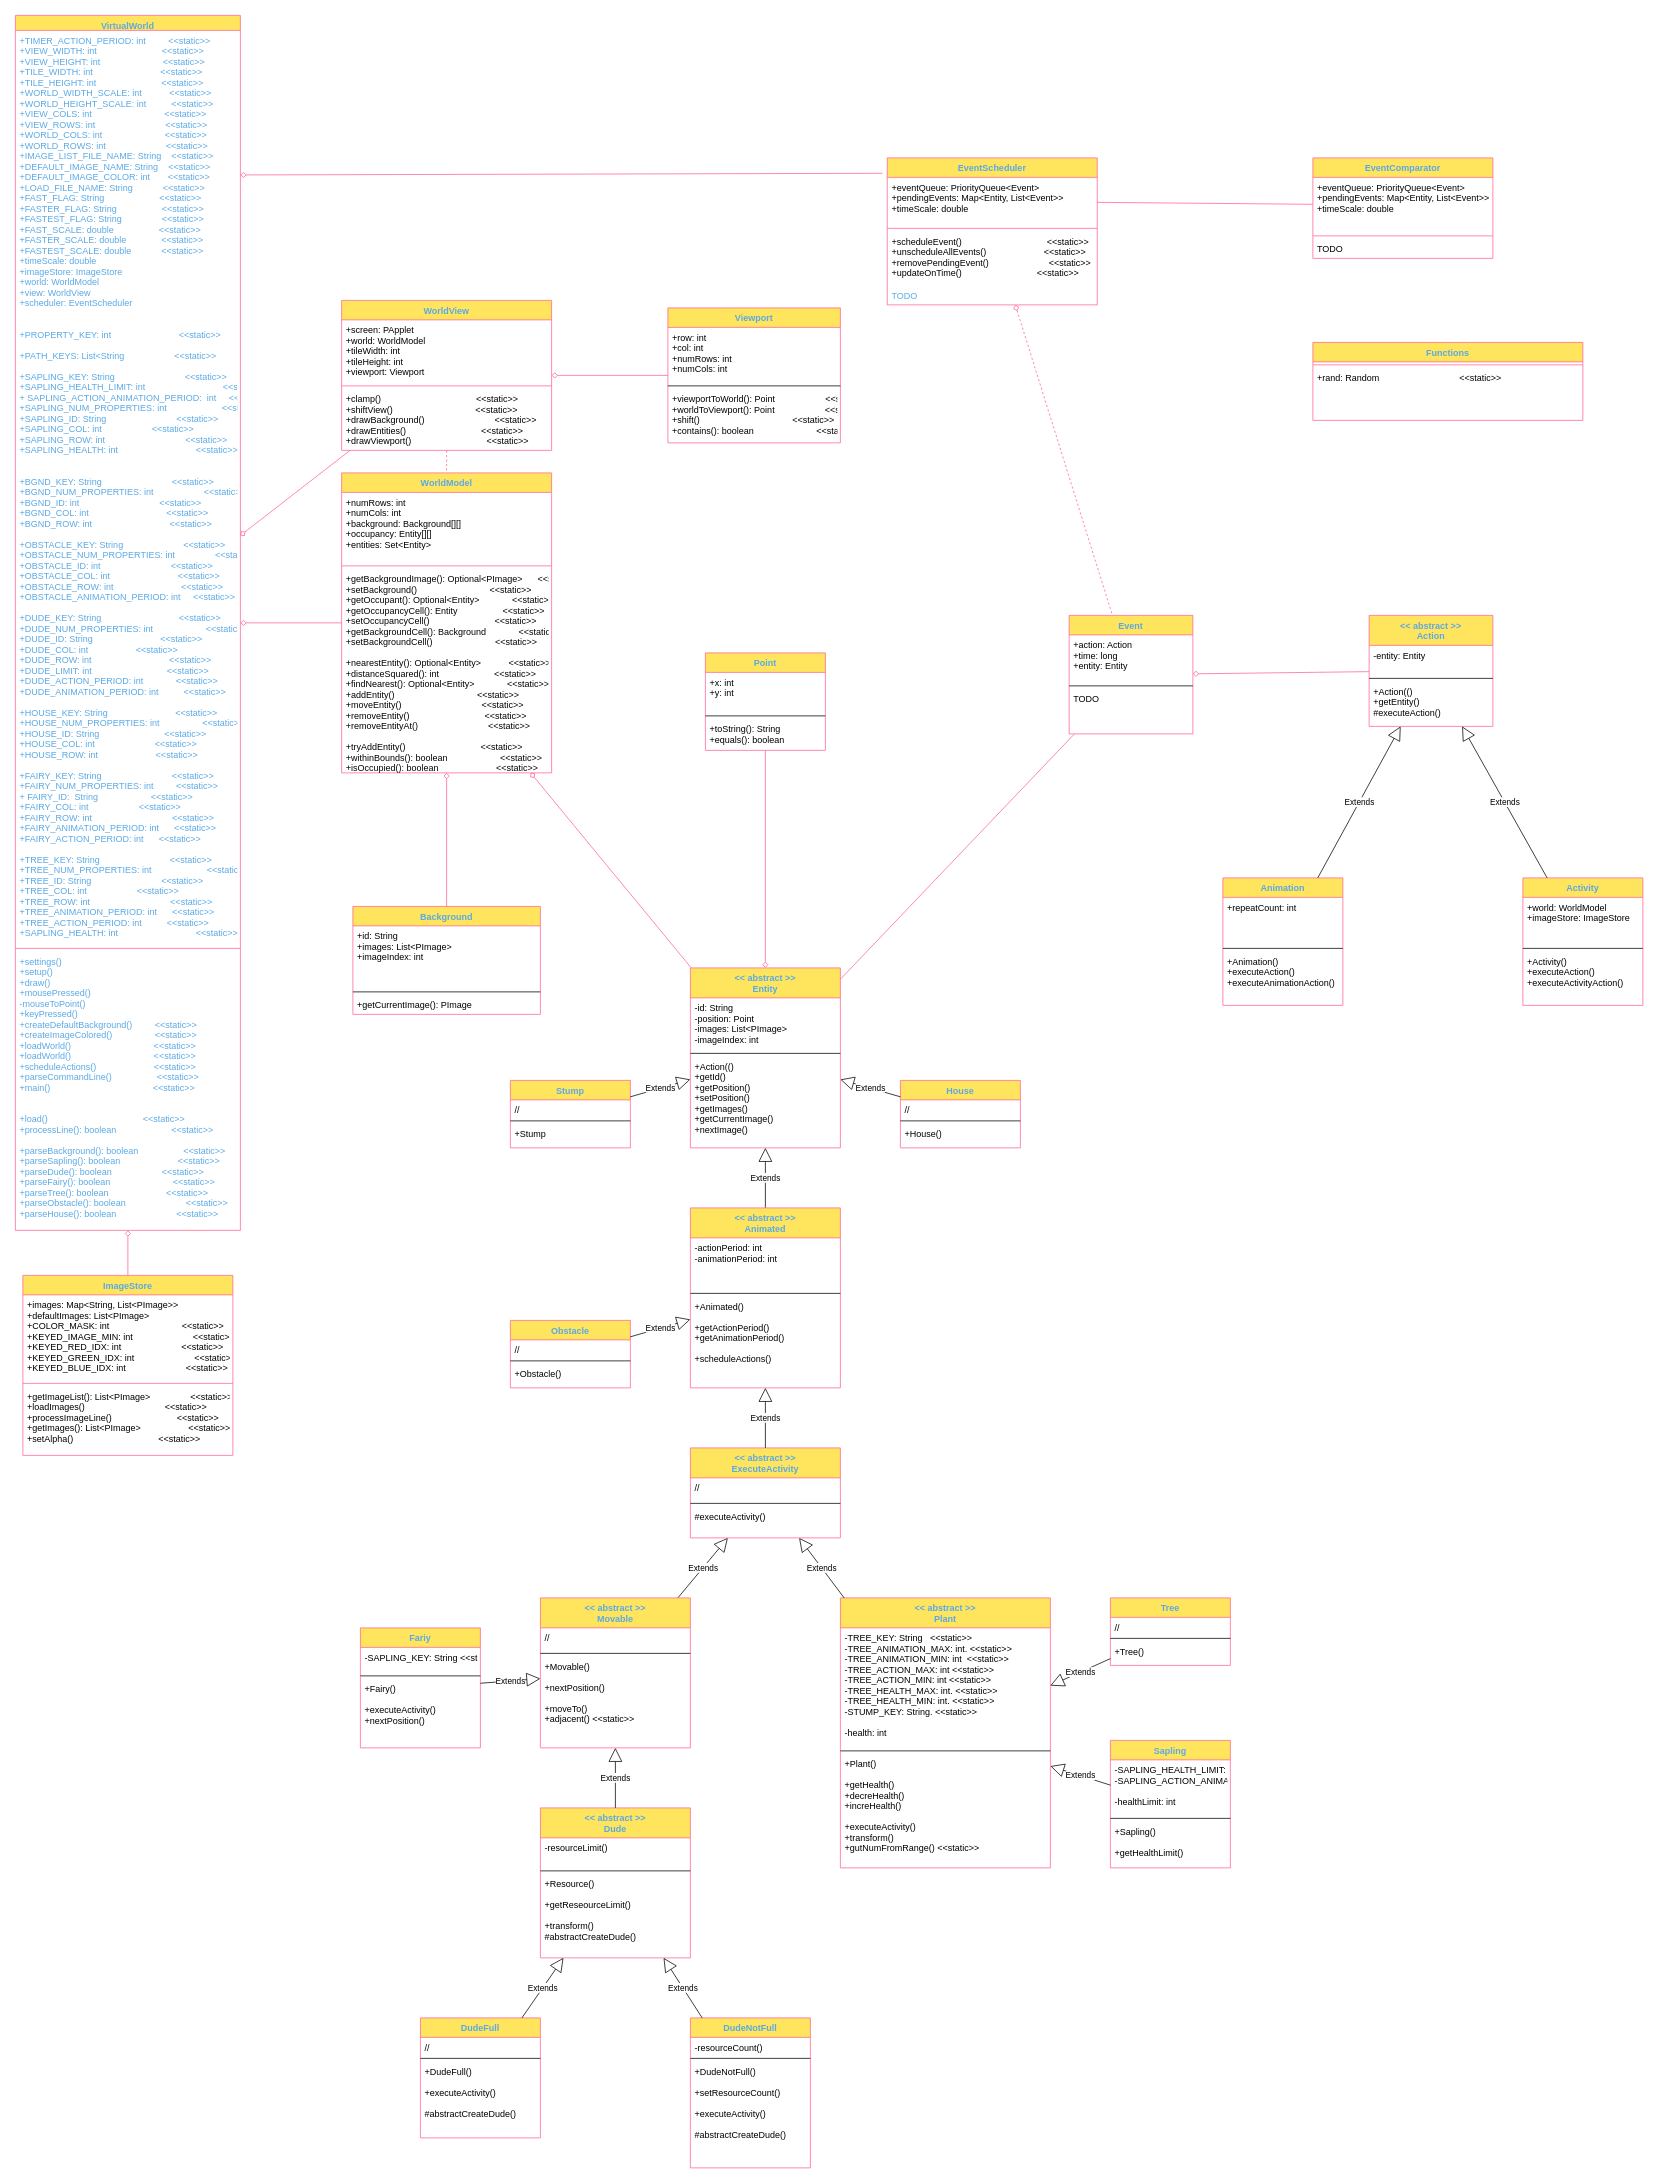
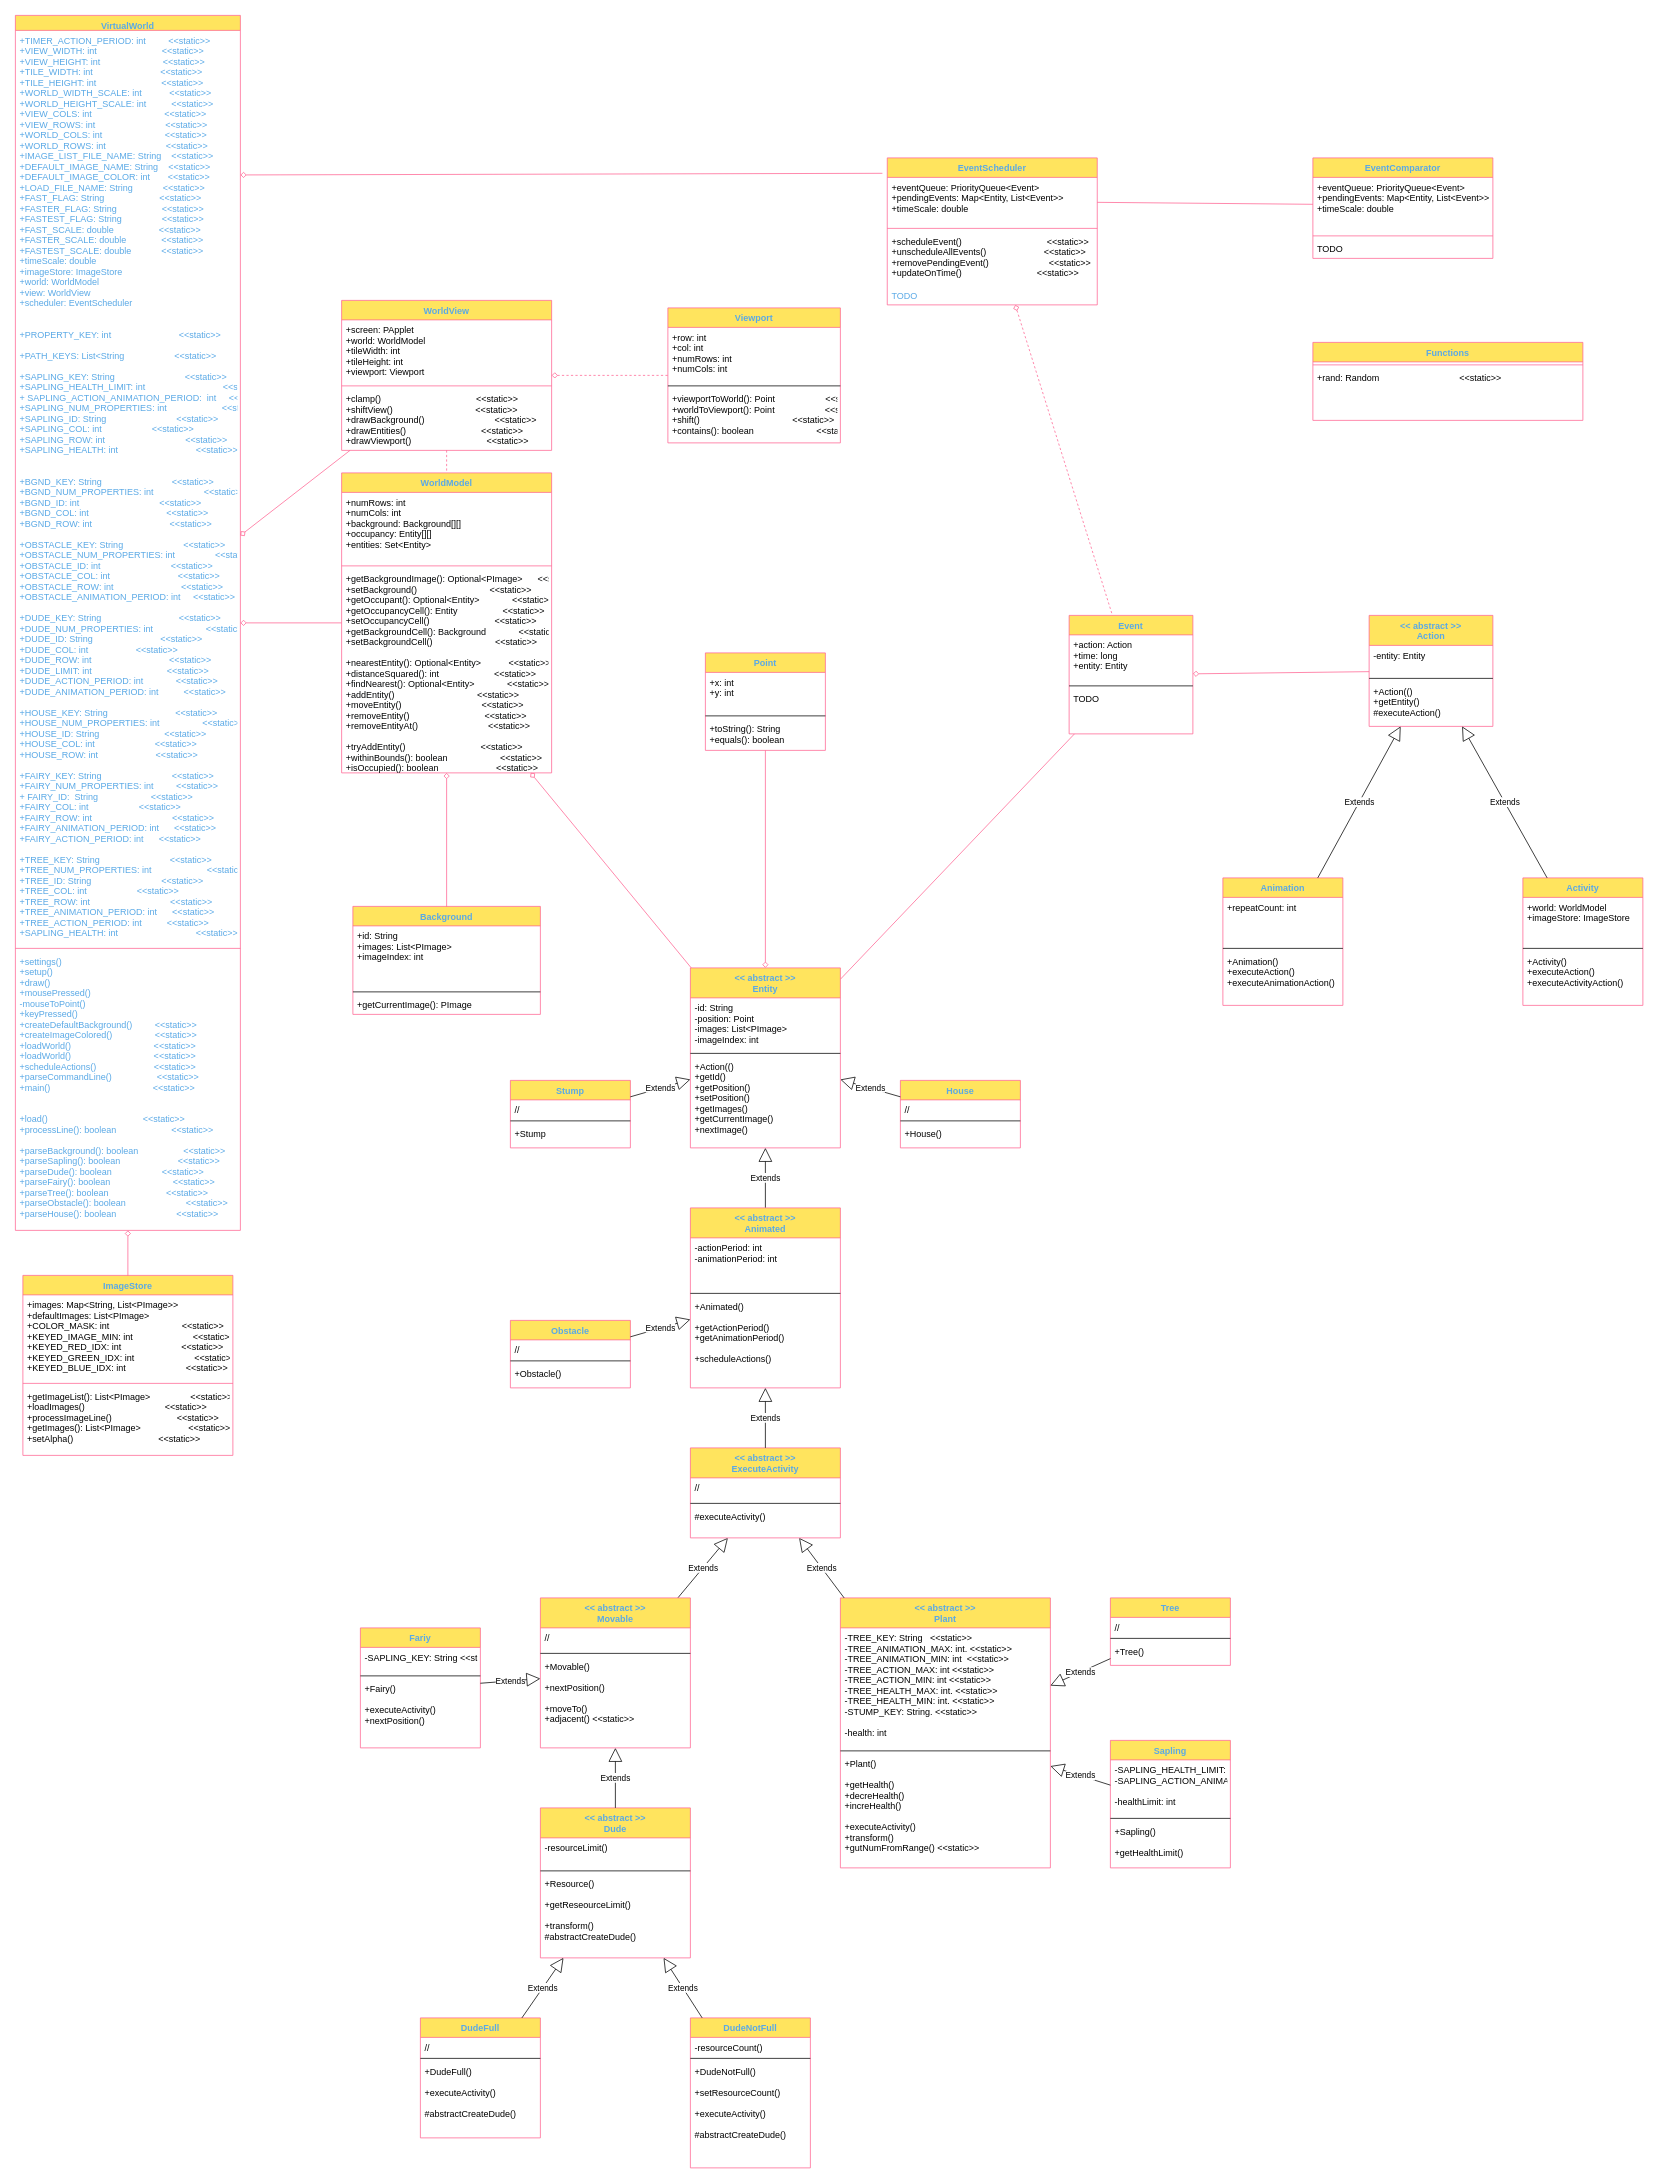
edge "Viewport" -> "WorldView": style solid -> dashed
